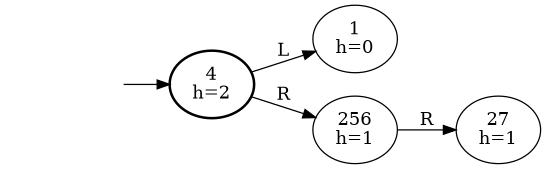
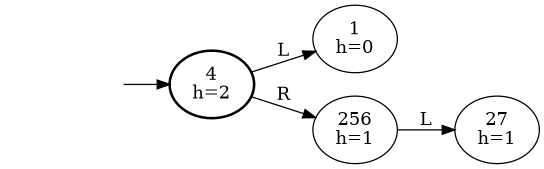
edge "256 h=1" -> "27 h=1": label "R" -> "L"
